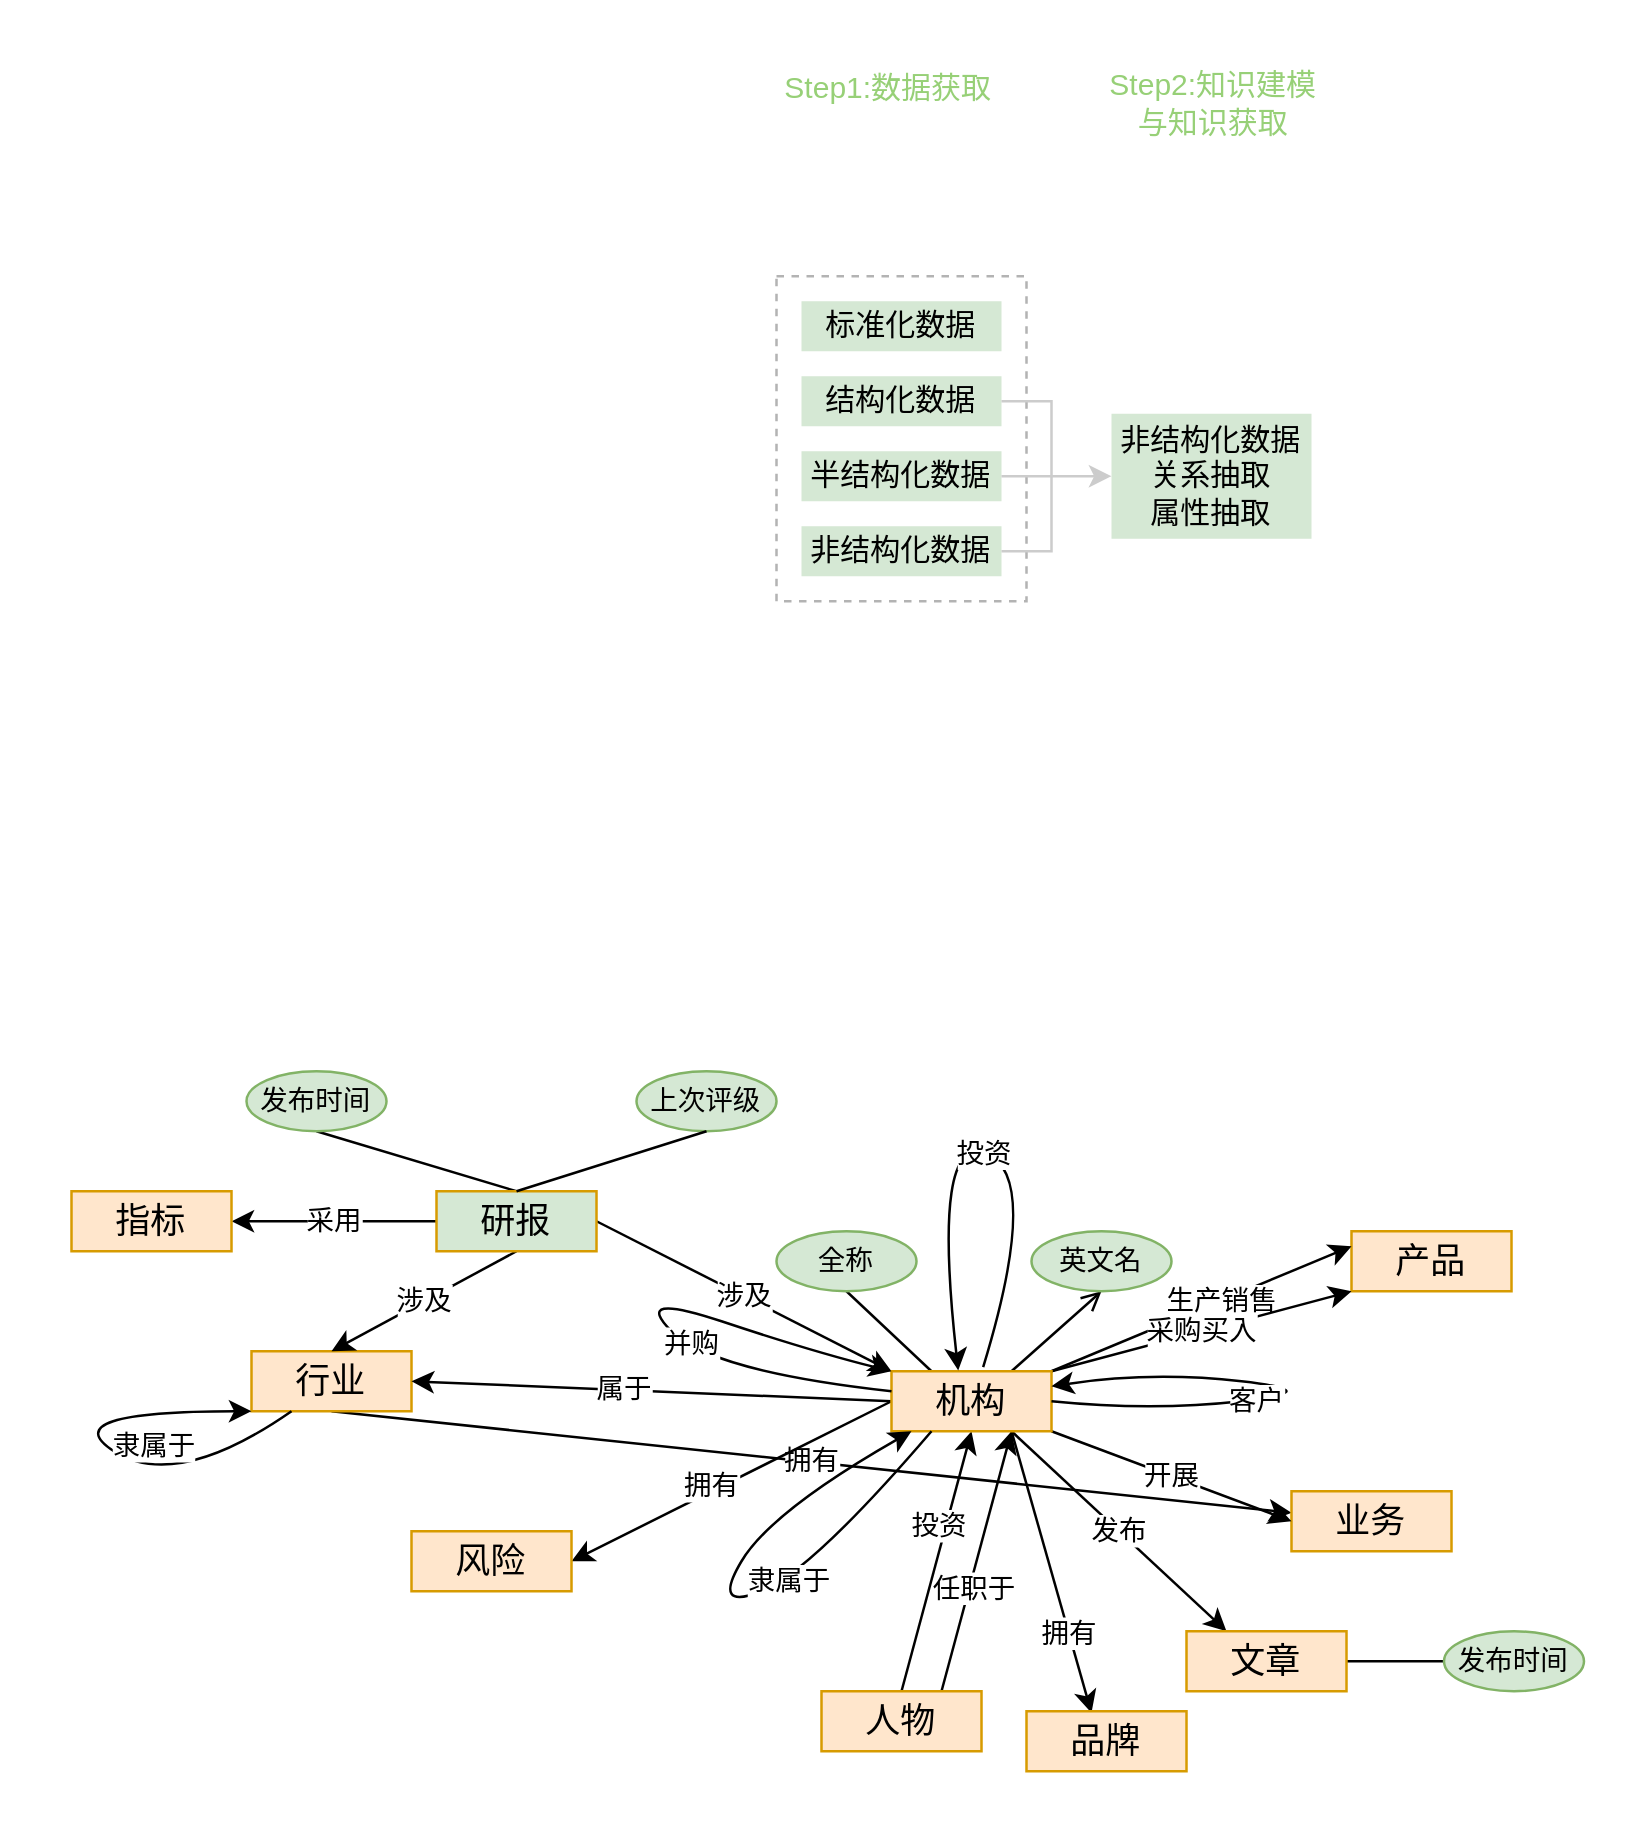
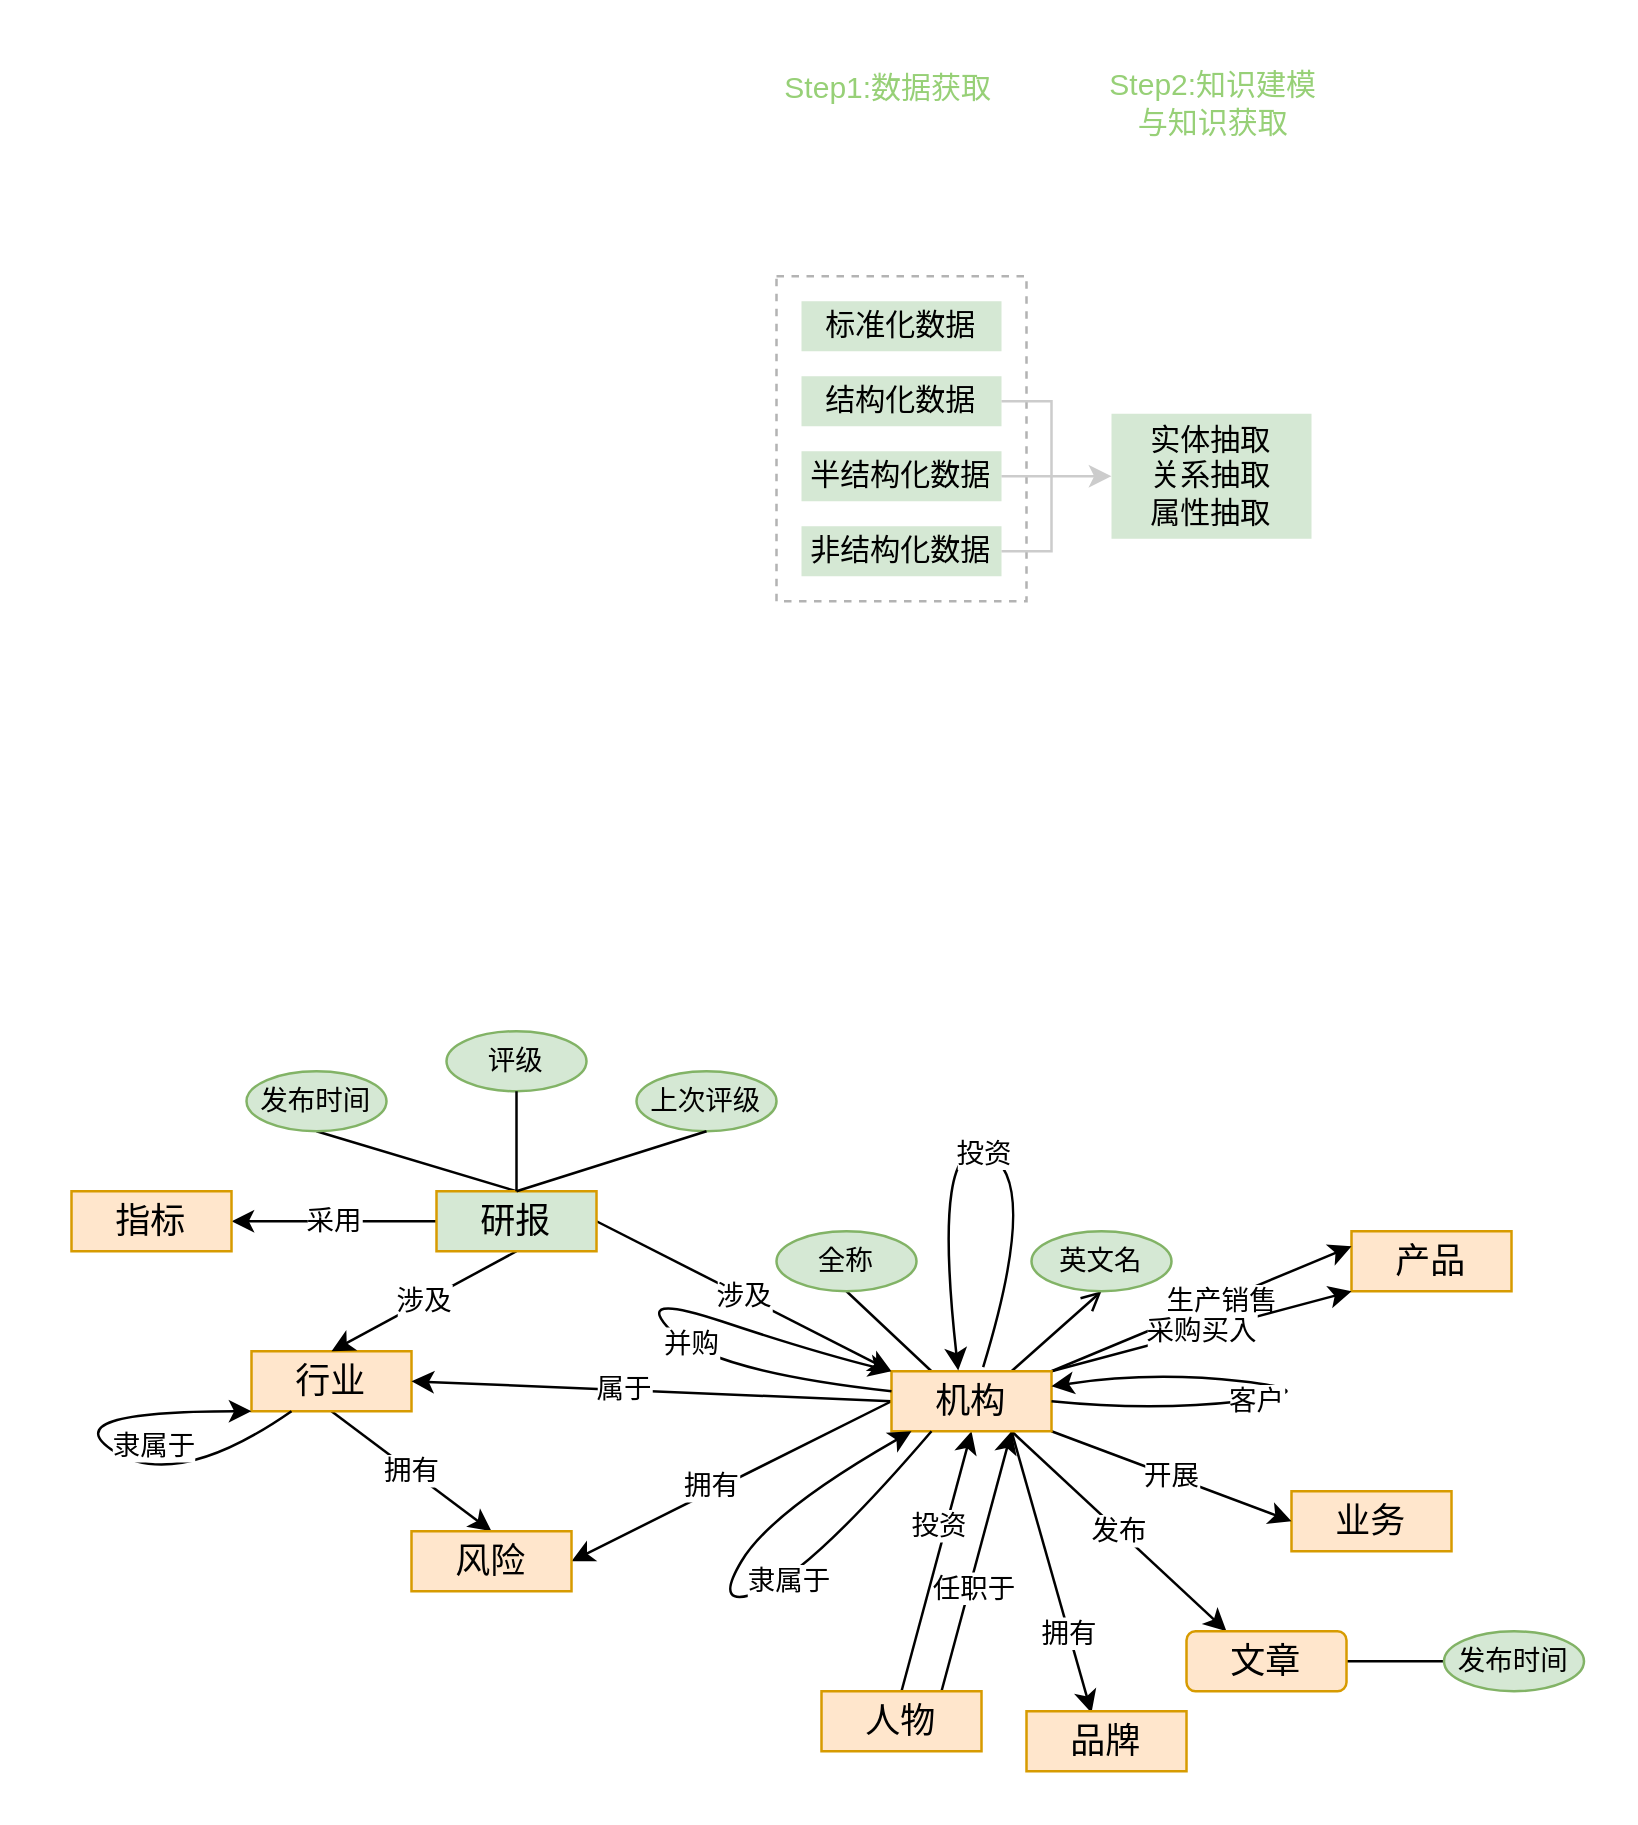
node "非结构化数据 关系抽取 属性抽取": label "非结构化数据 关系抽取 属性抽取" -> "实体抽取 关系抽取 属性抽取"
node "评级": added
edge "评级" -- "研报": added
edge "行业" -> "业务": now "行业" -> "风险"
node "文章": shape rectangle -> rounded rectangle
